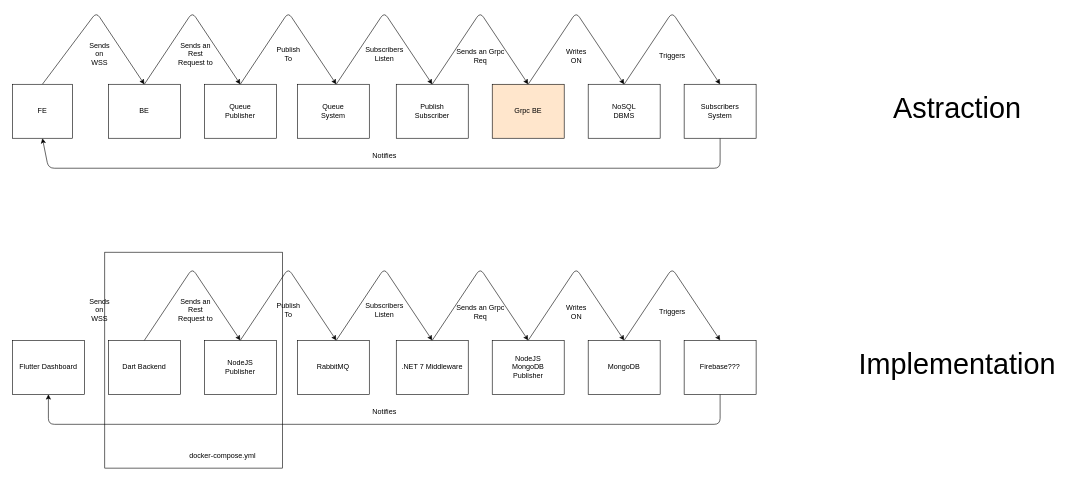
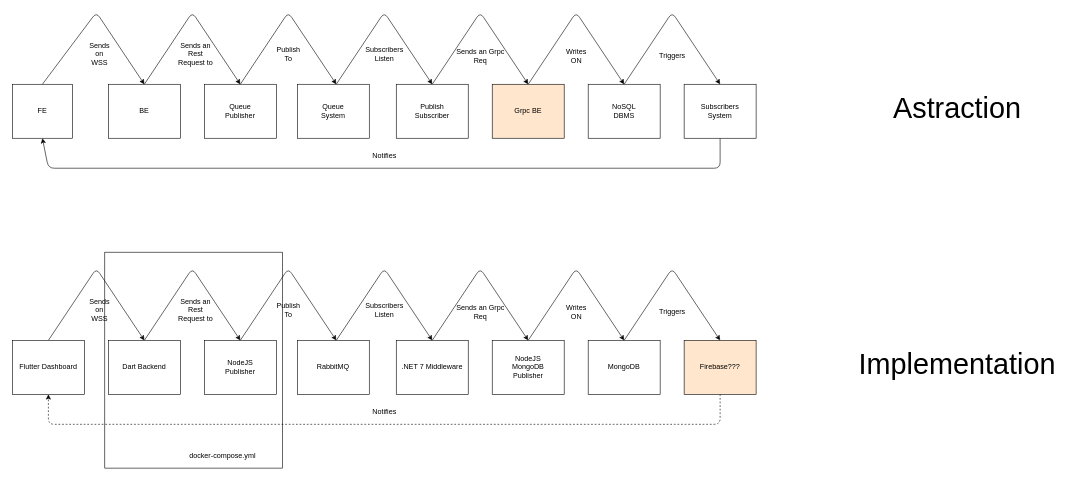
edge "Flutter Dashboard" -> "Dart Backend": added
node "Firebase???": fillcolor #ffffff -> #ffe6cc
edge "Firebase???" -> "Flutter Dashboard": style solid -> dashed
